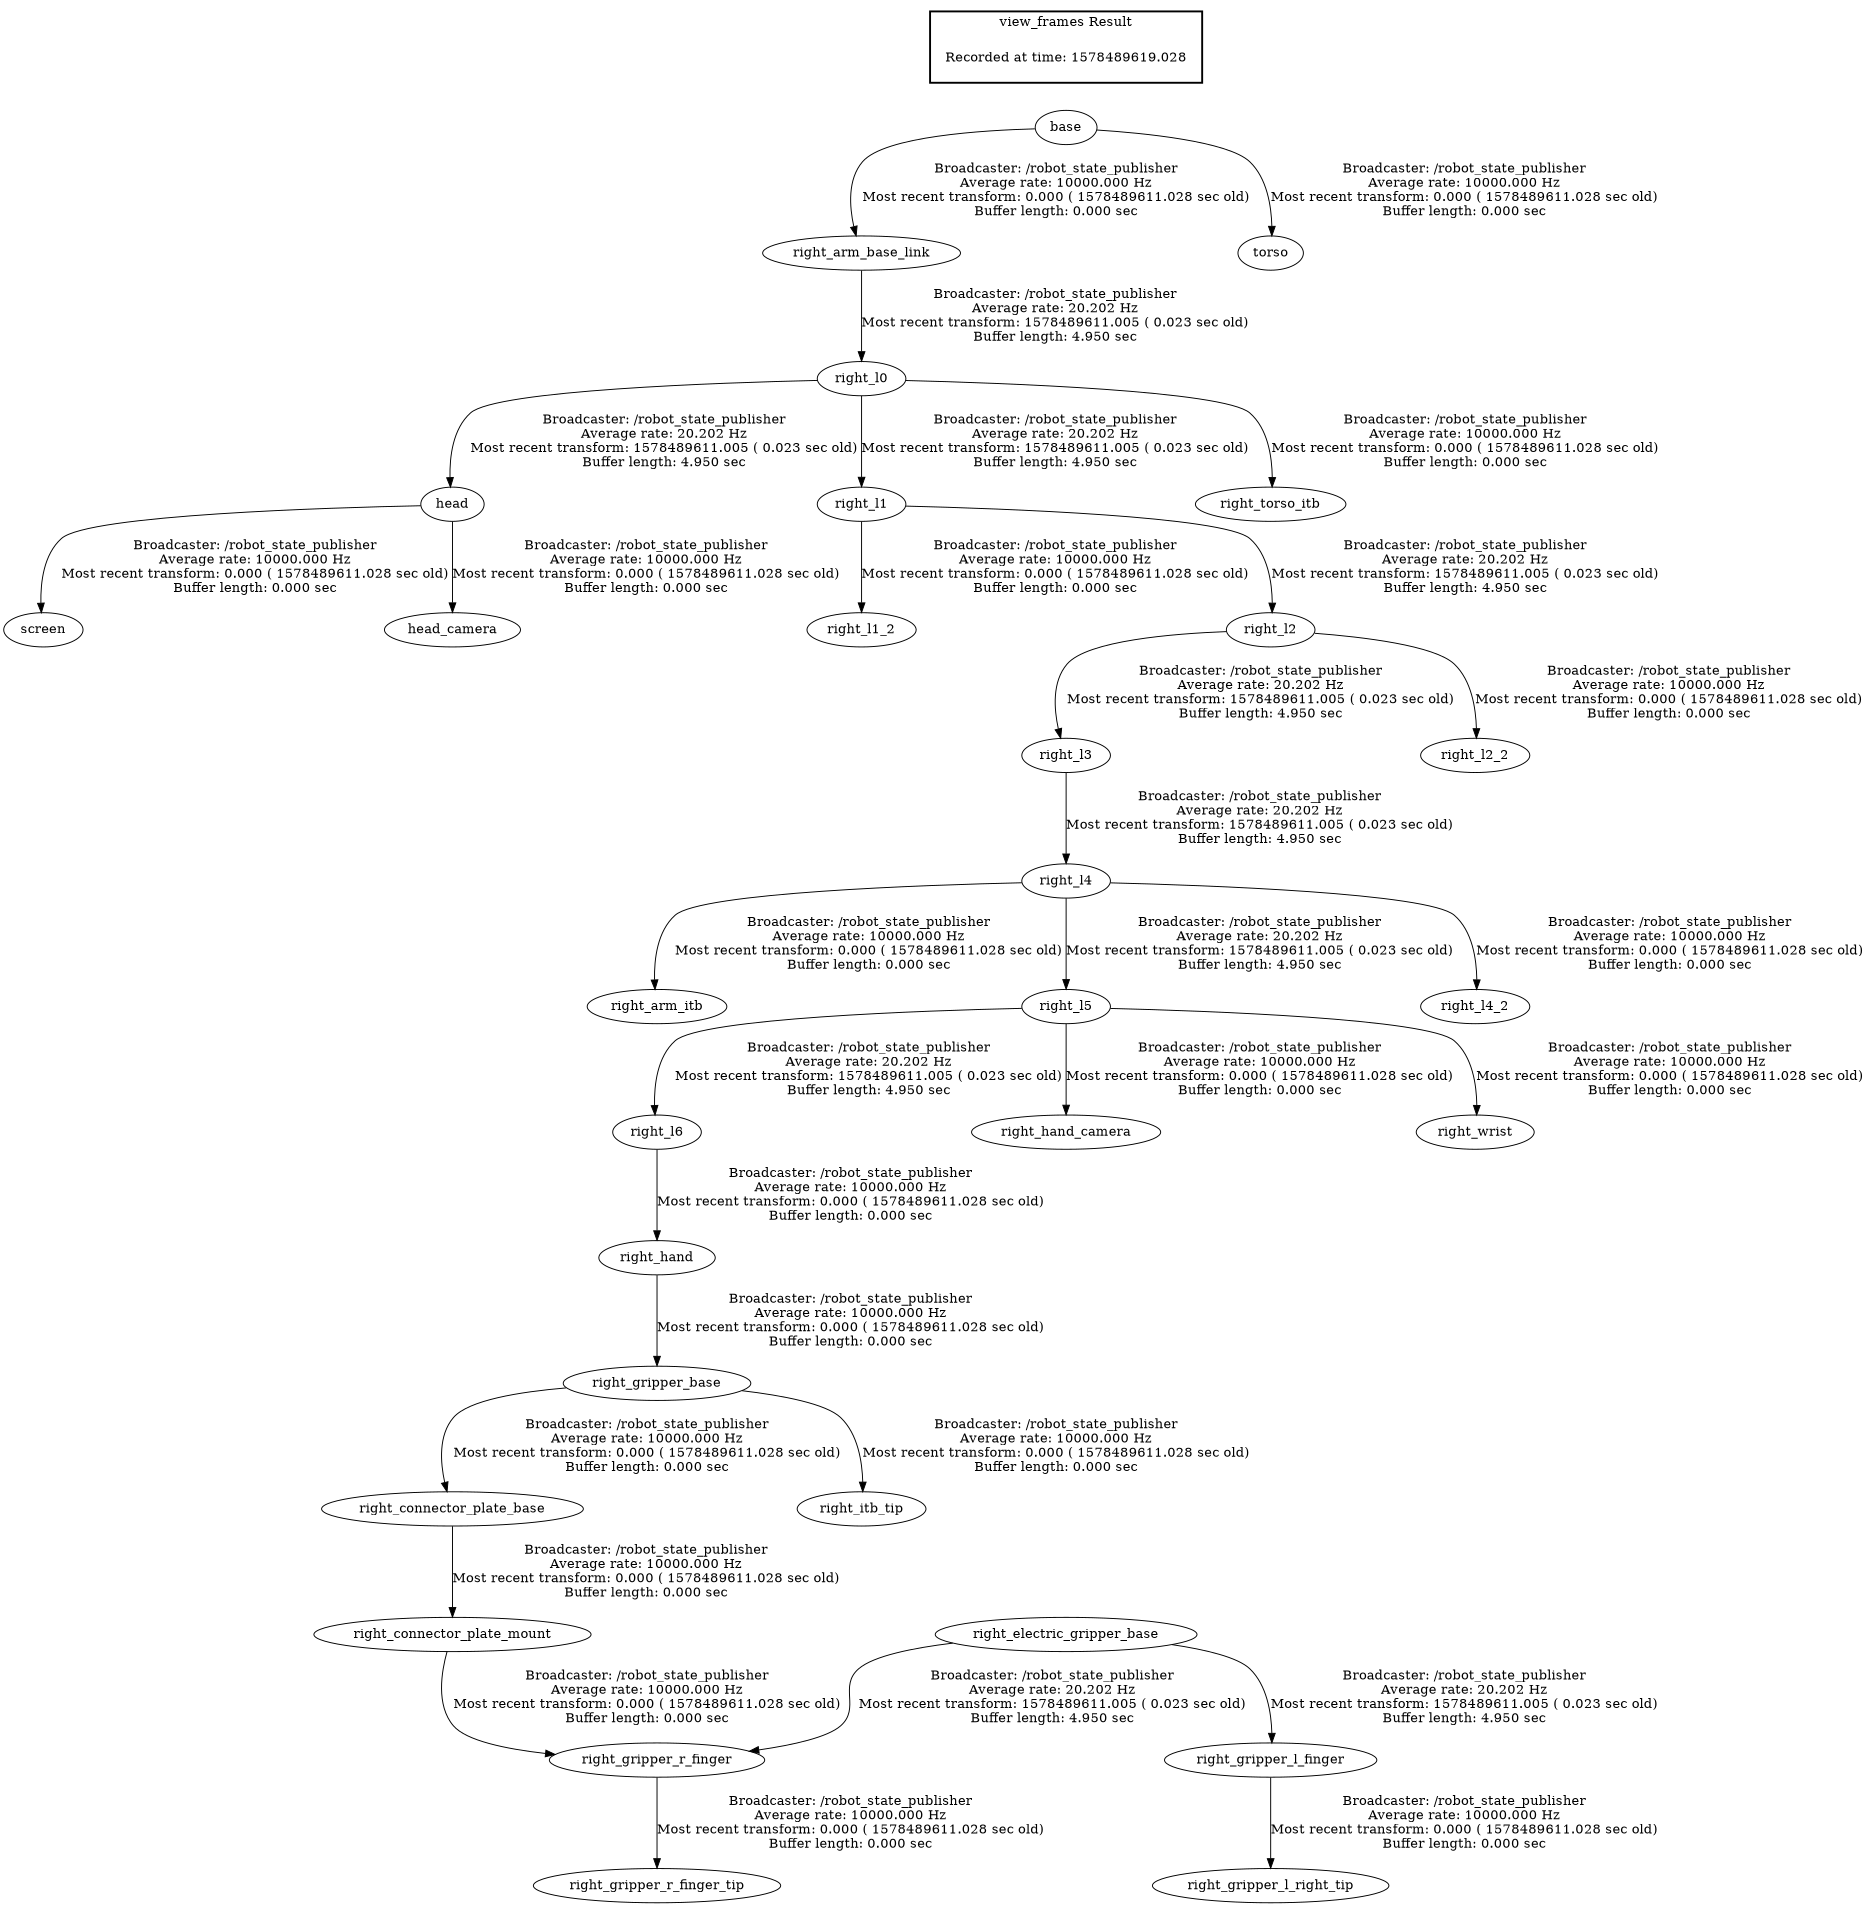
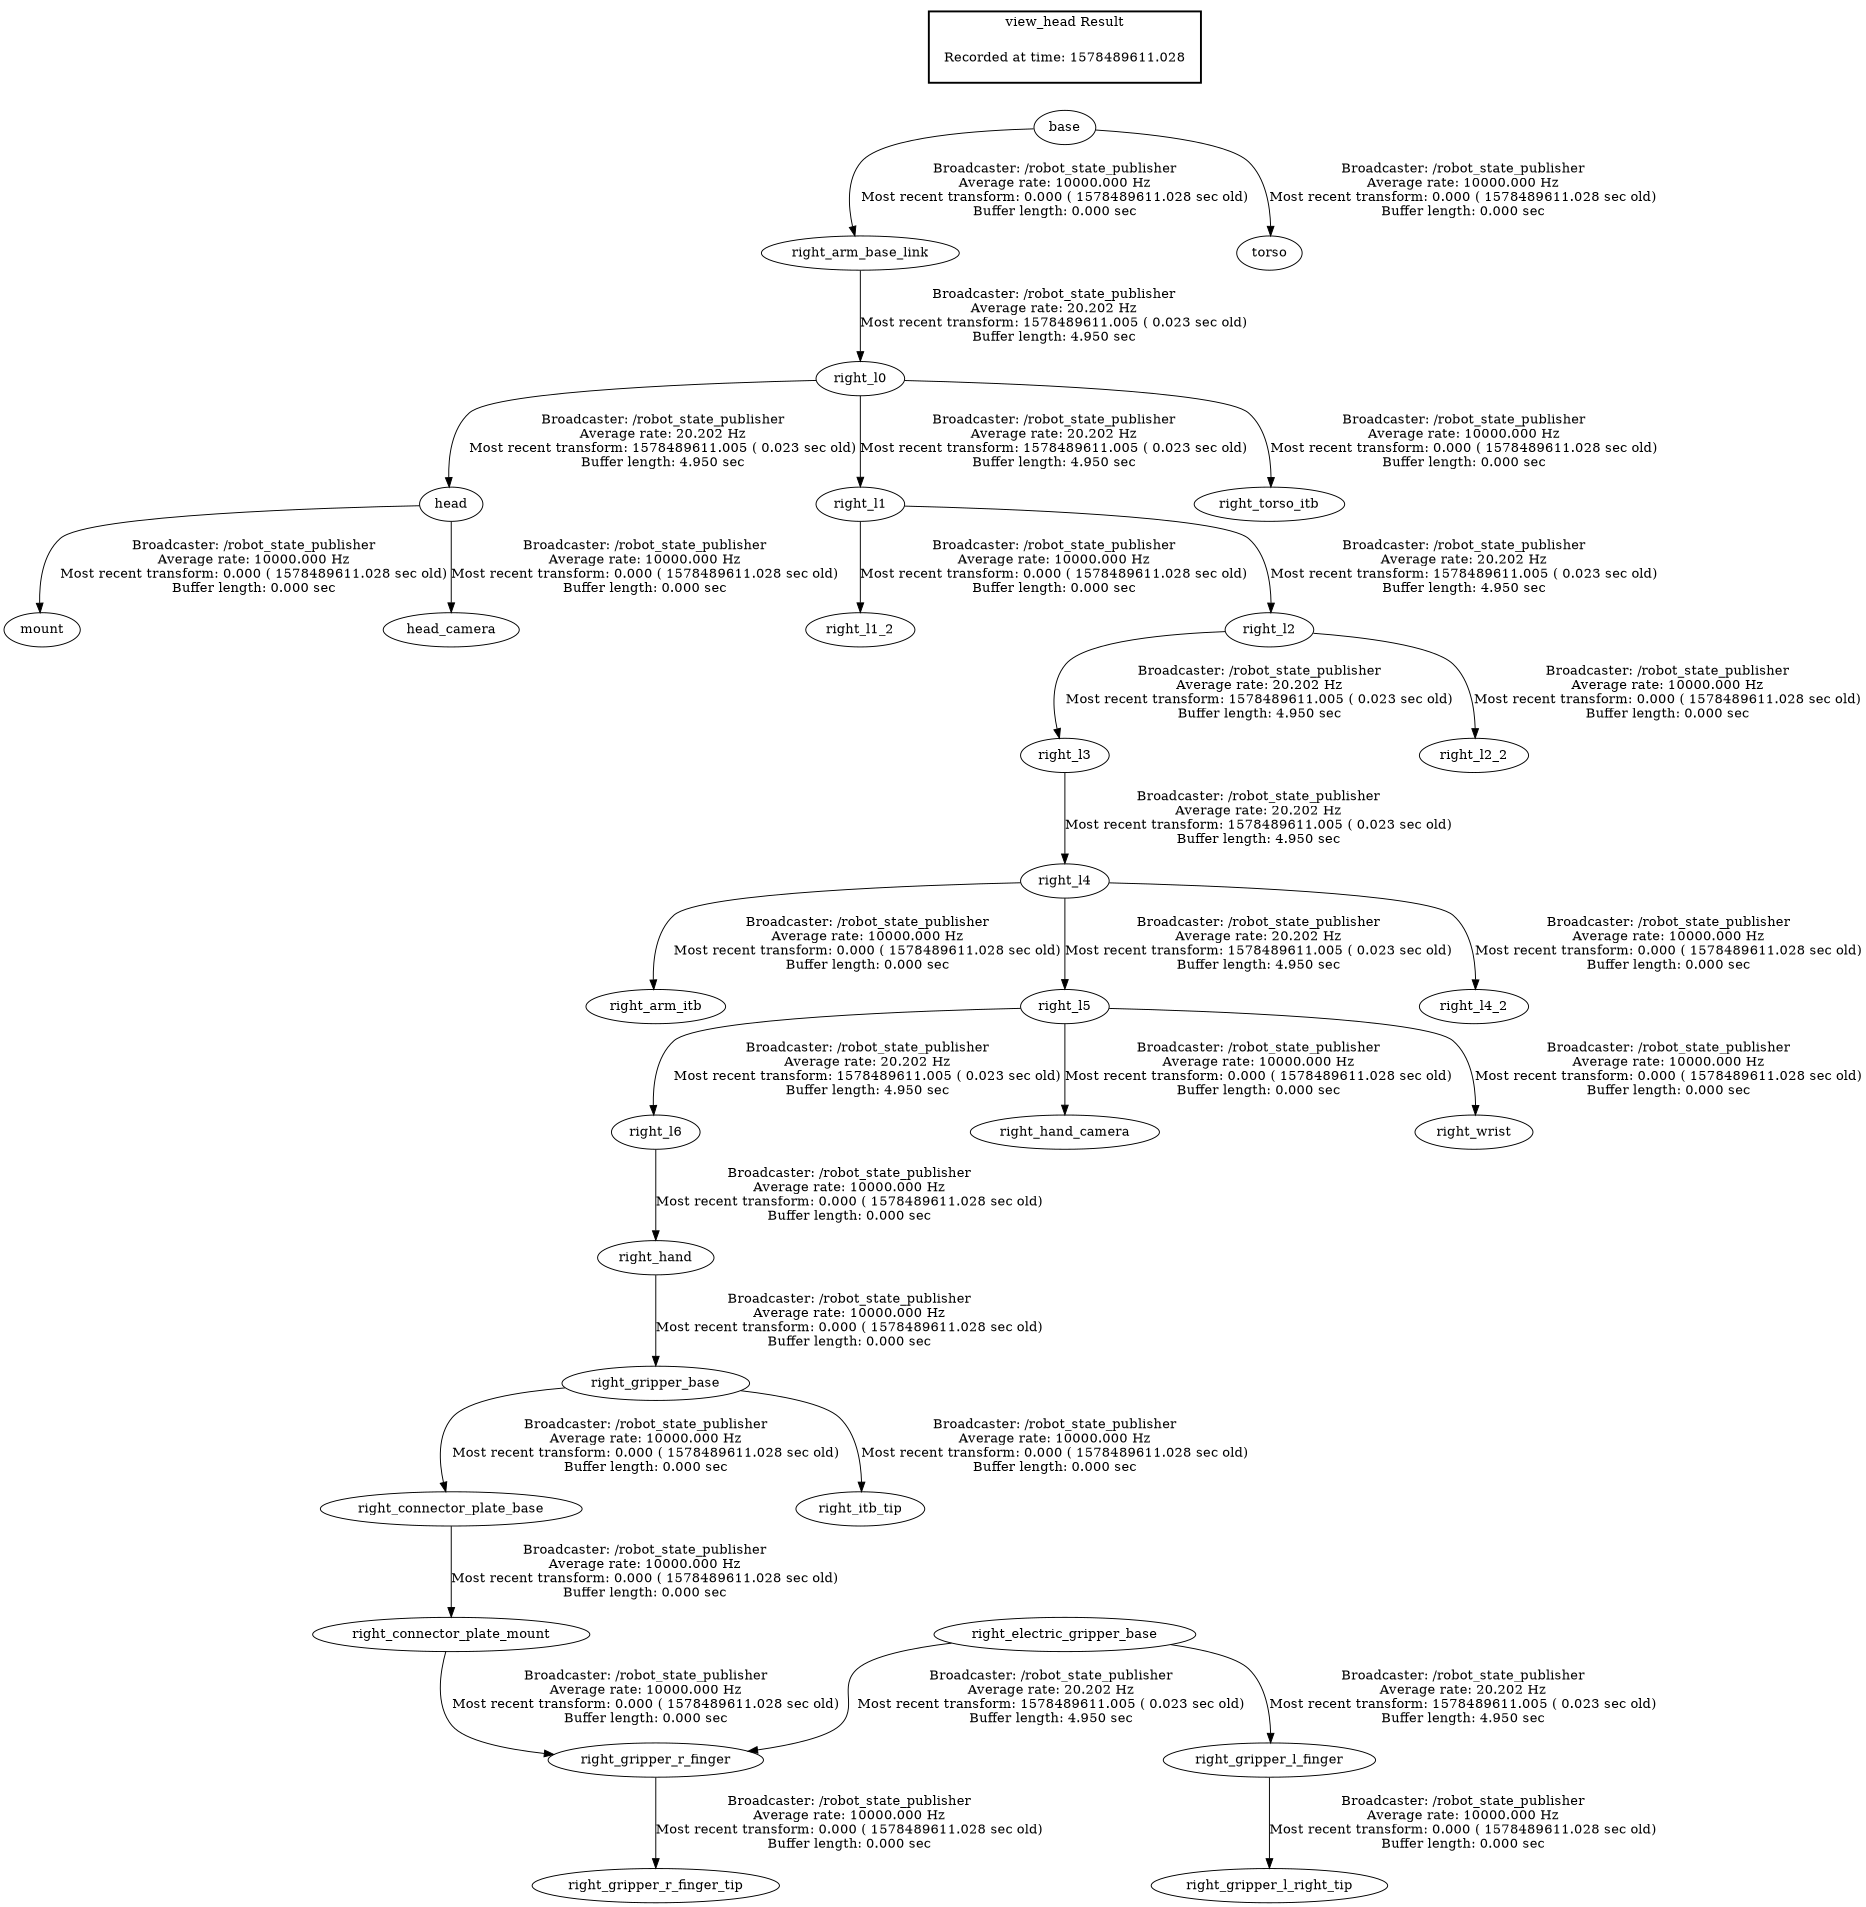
cluster "view_frames Result": label "view_frames Result" -> "view_head Result"
node "Recorded at time: 1578489619.028": label "Recorded at time: 1578489619.028" -> "Recorded at time: 1578489611.028"
node "screen": label "screen" -> "mount"
